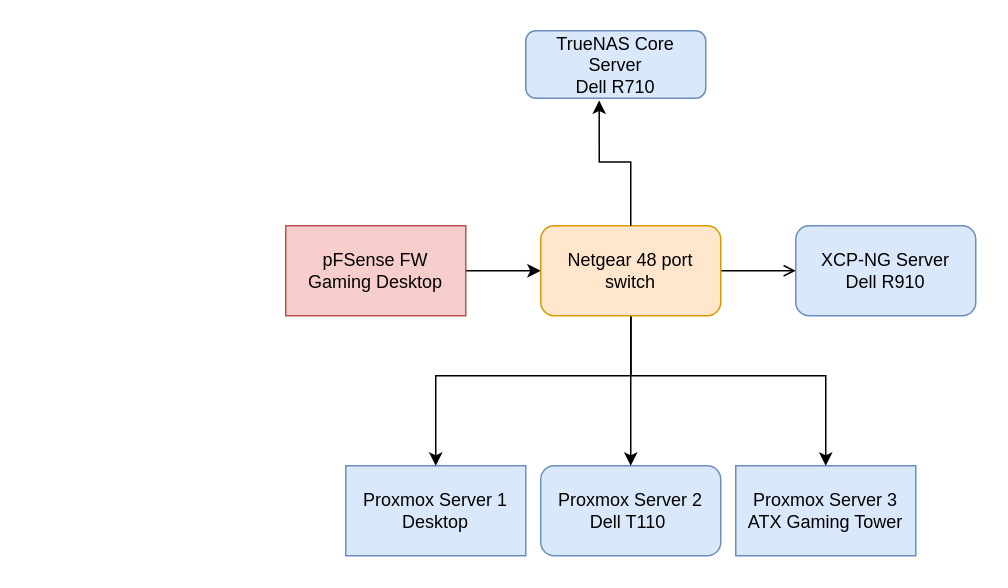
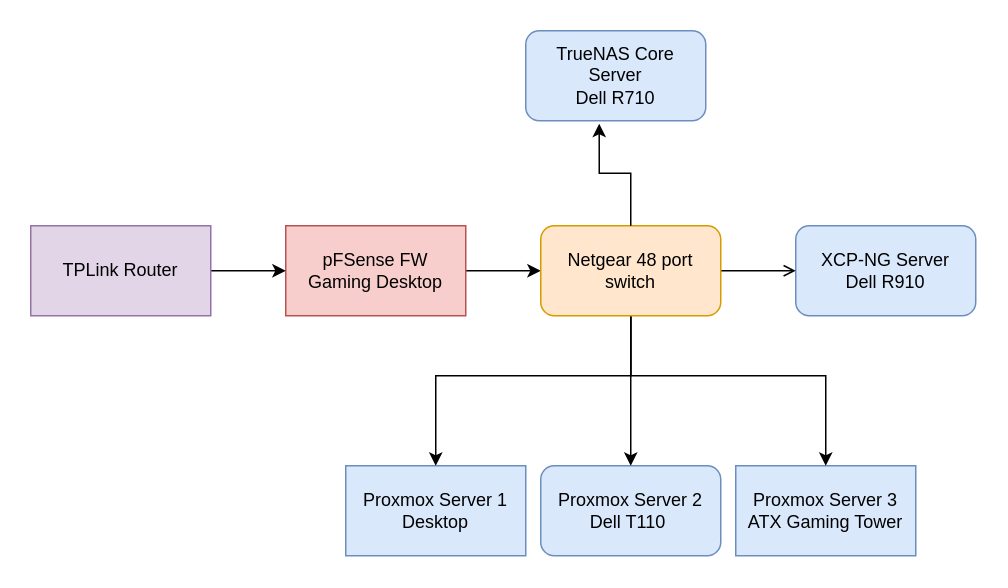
node "TrueNAS Core Server Dell R710": size 180x68 -> 180x90
node "TPLink Router": added
edge "TPLink Router" -> "pFSense FW Gaming Desktop": added
